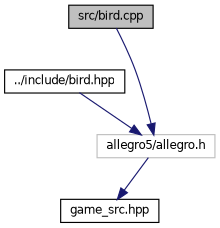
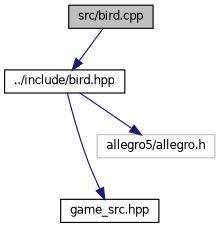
edge "src/bird.cpp" -> "allegro5/allegro.h": now "src/bird.cpp" -> "../include/bird.hpp"
edge "allegro5/allegro.h" -> "game_src.hpp": now "../include/bird.hpp" -> "game_src.hpp"
